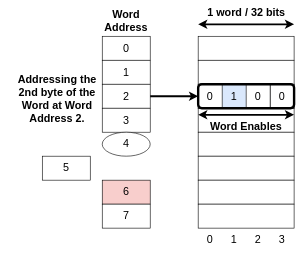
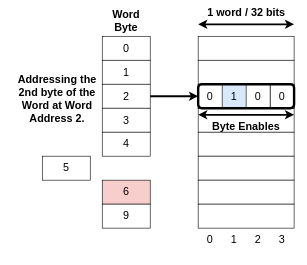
node "Word Address": label "Word Address" -> "Word Byte"
node "Word Enables": label "Word Enables" -> "Byte Enables"
node "4": shape ellipse -> rectangle
node "7": label "7" -> "9"
